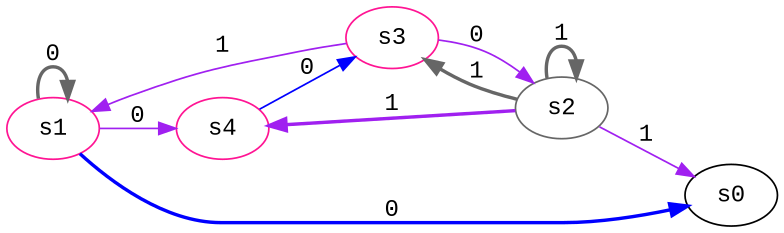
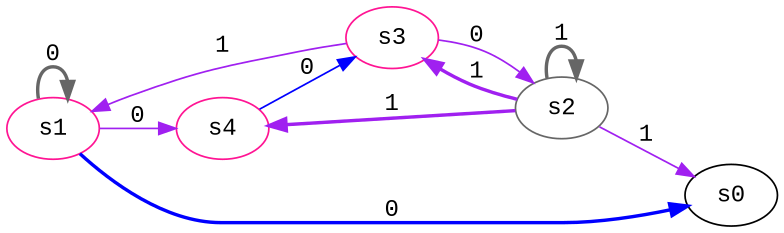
edge "s2" -> "s3": color gray40 -> purple
